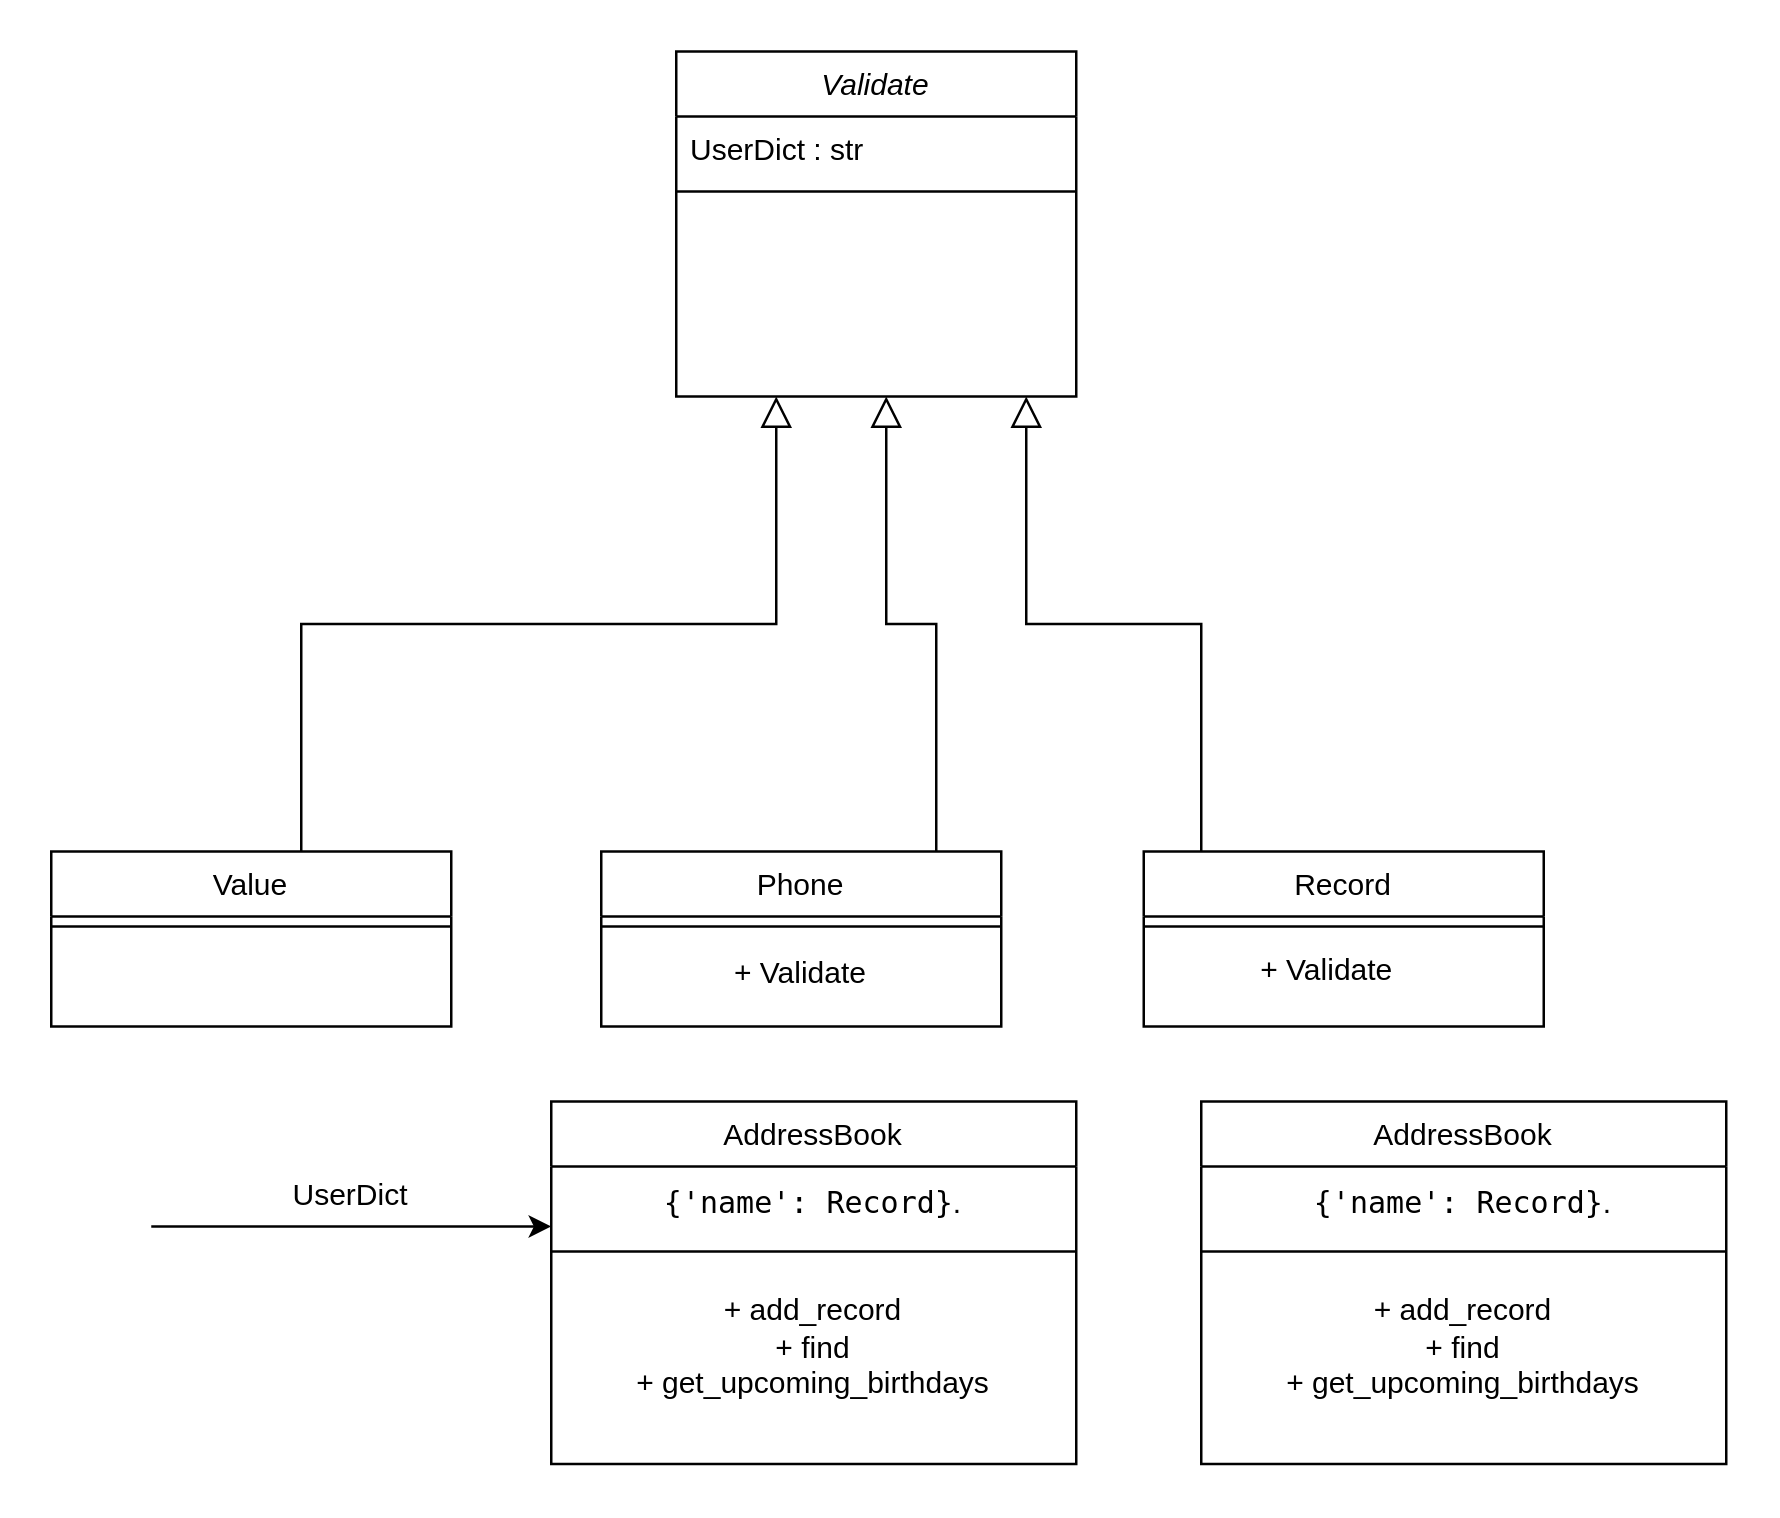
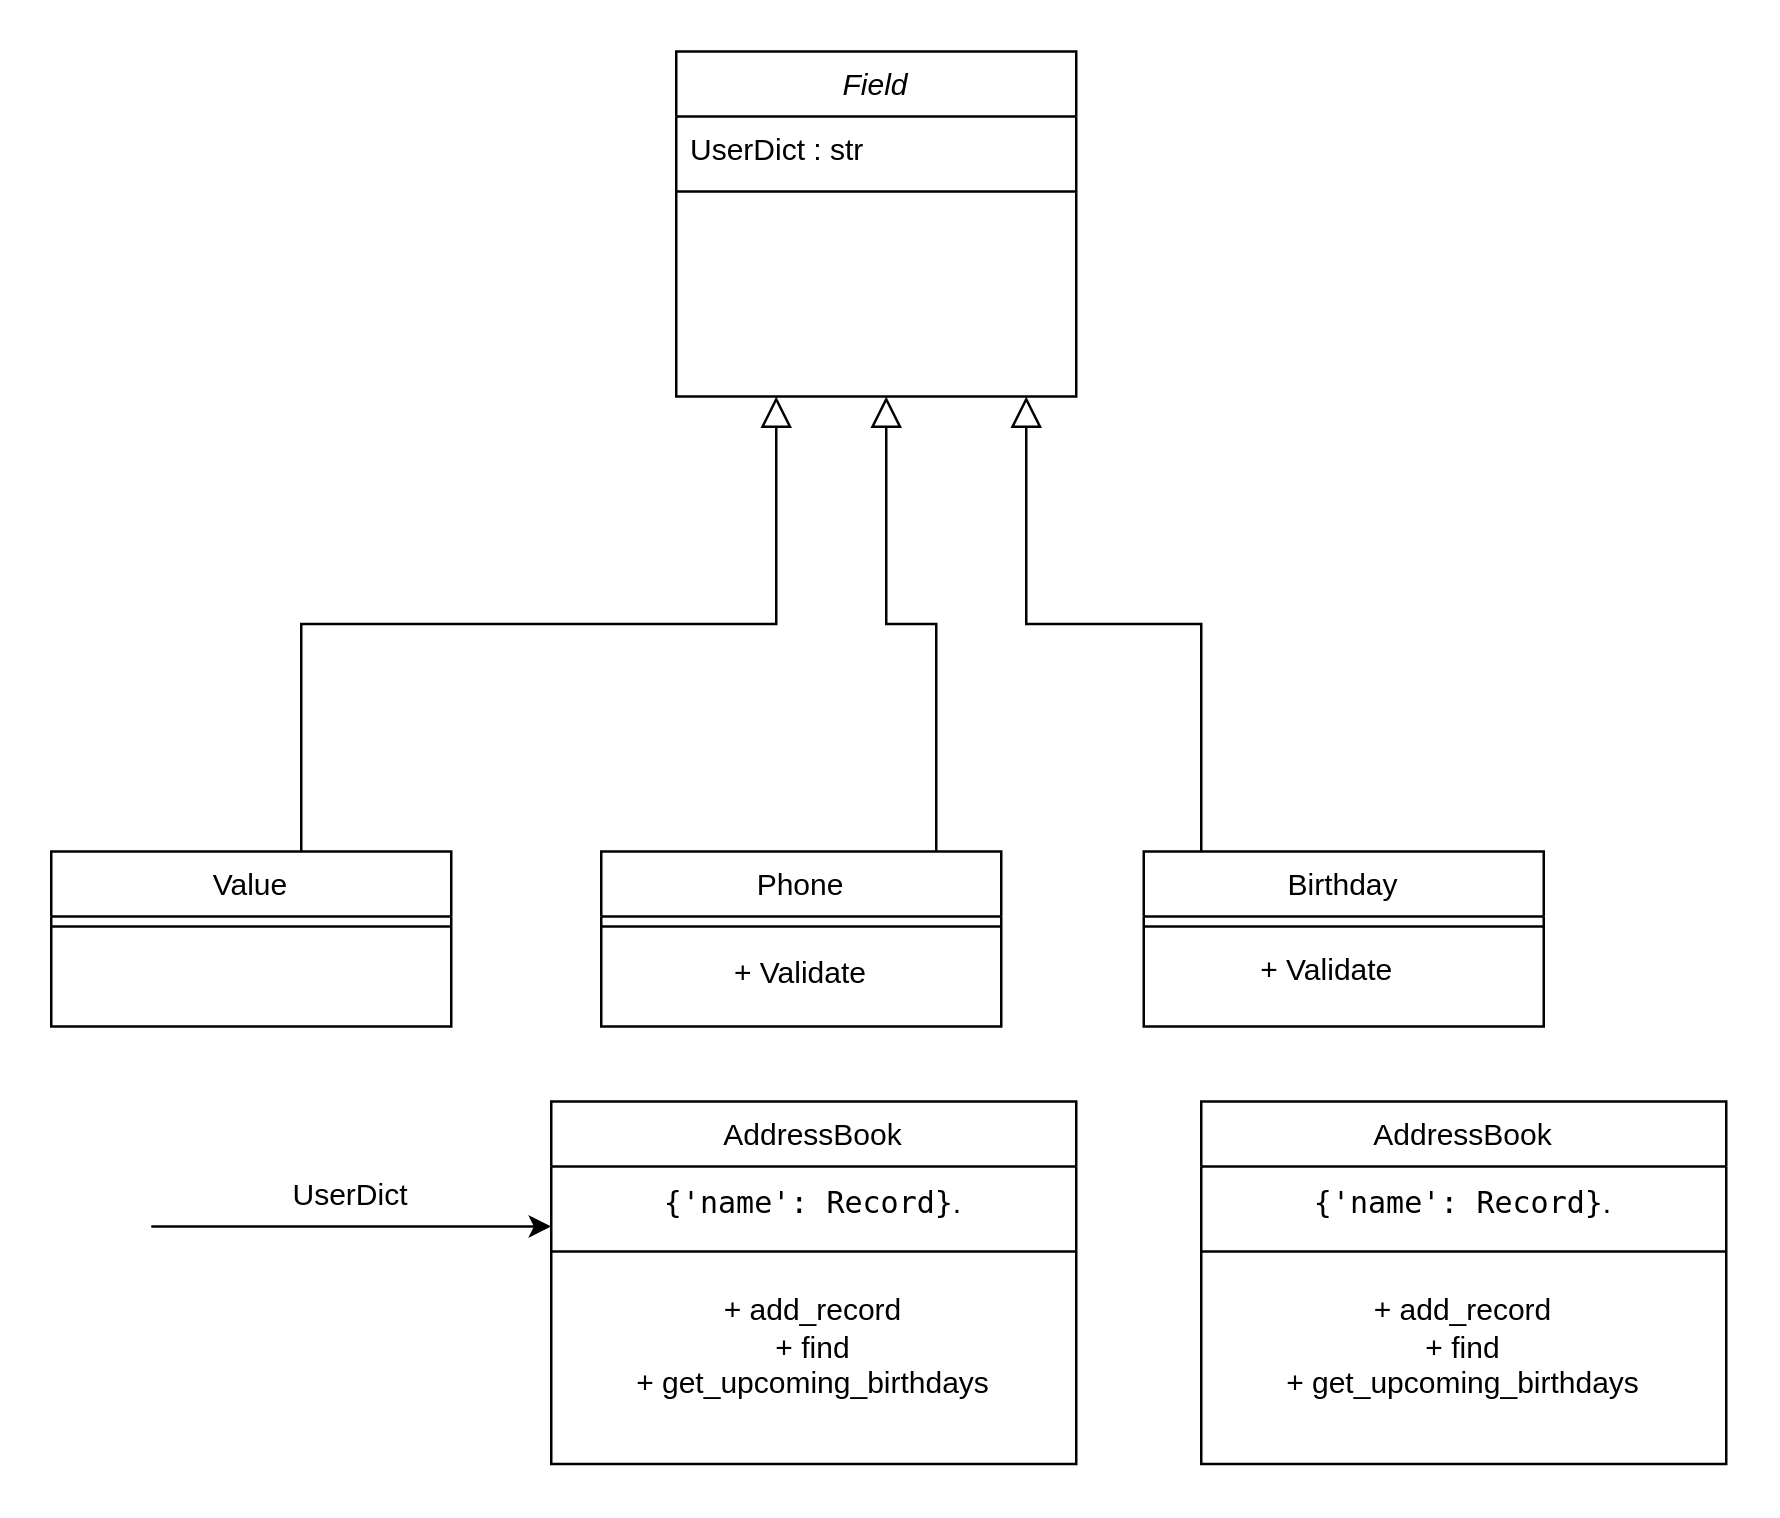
node "Validate": label "Validate" -> "Field"
node "Record": label "Record" -> "Birthday"
